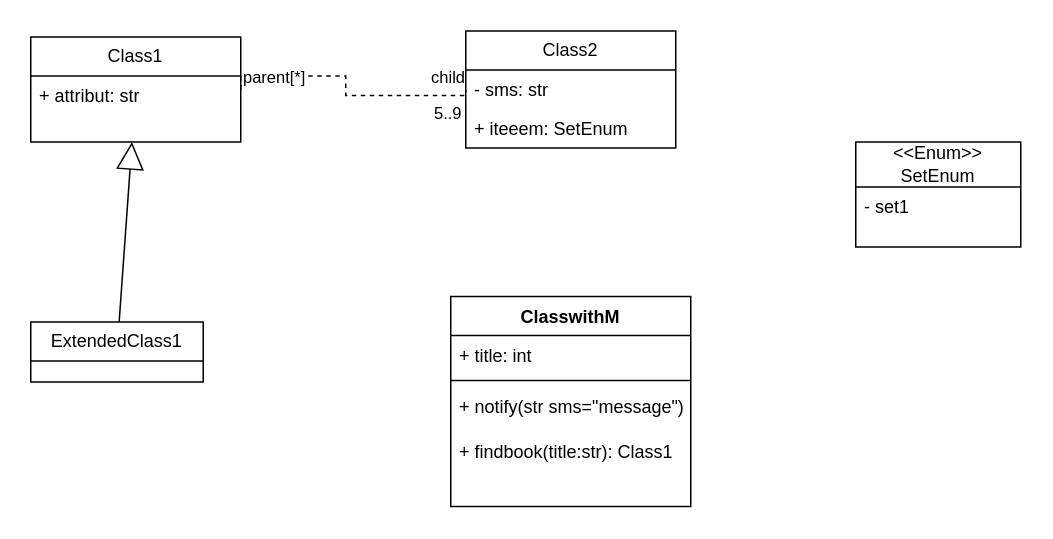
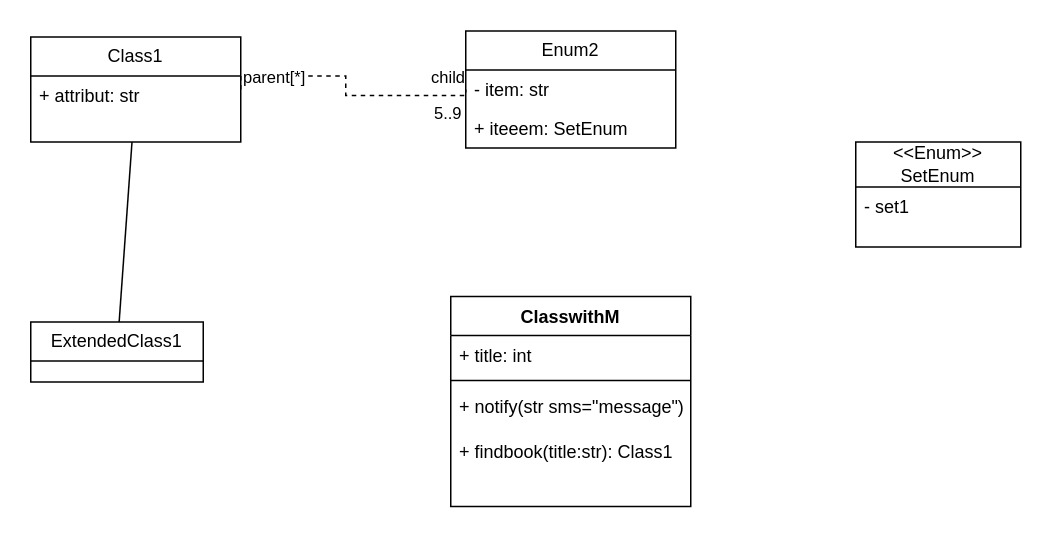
node "Class2": label "Class2" -> "Enum2"
node "- sms: str": label "- sms: str" -> "- item: str"
edge "ExtendedClass1" -> "Class1": arrowhead block -> none
